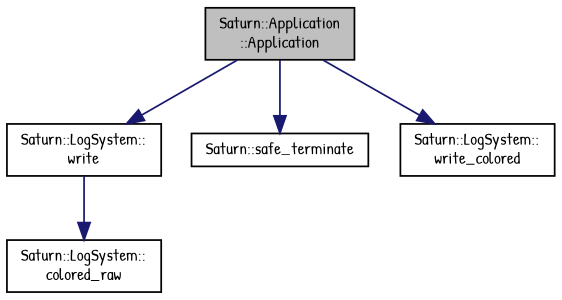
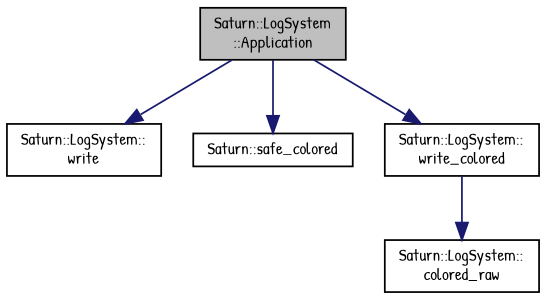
node "Saturn::Application ::Application": label "Saturn::Application ::Application" -> "Saturn::LogSystem ::Application"
node "Saturn::safe_terminate": label "Saturn::safe_terminate" -> "Saturn::safe_colored"
edge "Saturn::LogSystem:: write" -> "Saturn::LogSystem:: colored_raw": now "Saturn::LogSystem:: write_colored" -> "Saturn::LogSystem:: colored_raw"
